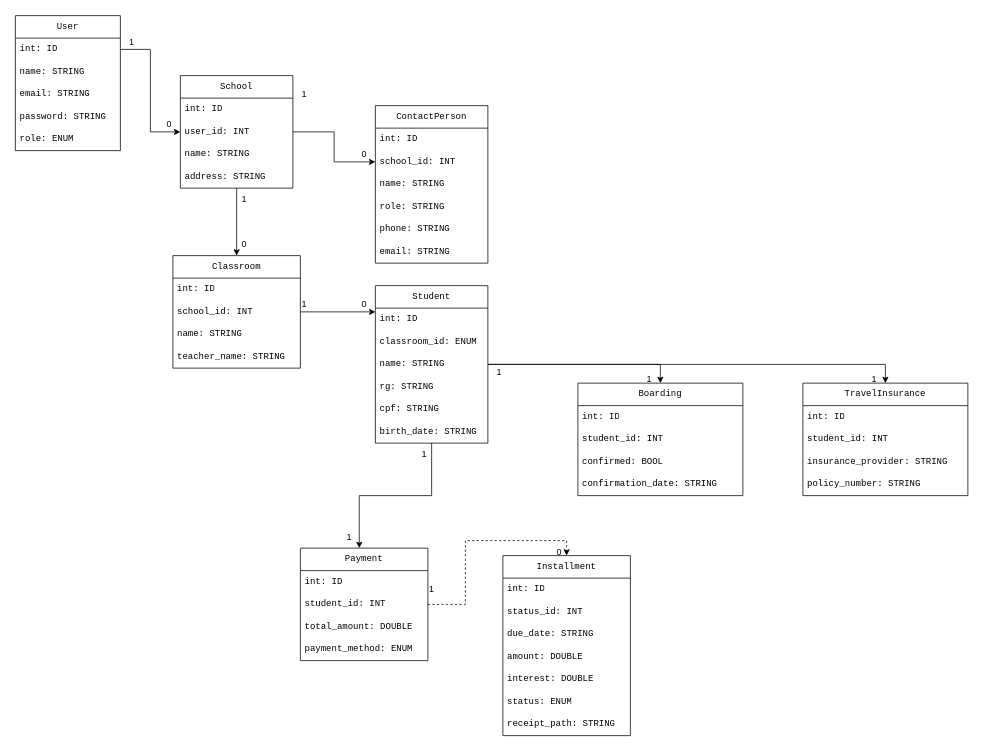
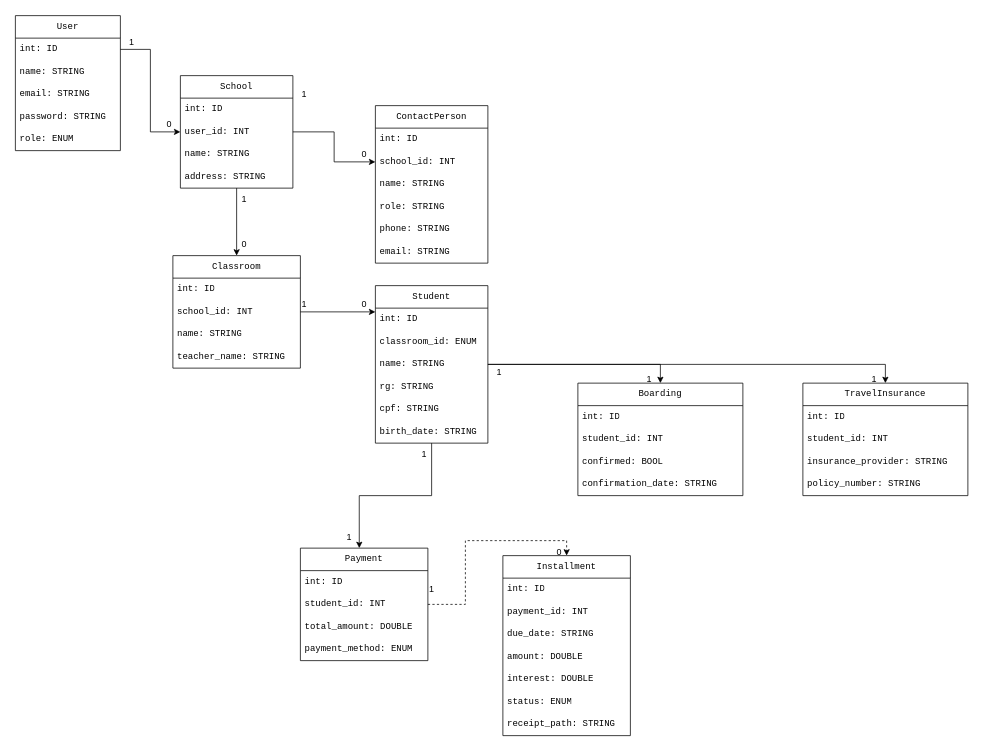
node "status_id: INT": label "status_id: INT" -> "payment_id: INT"
